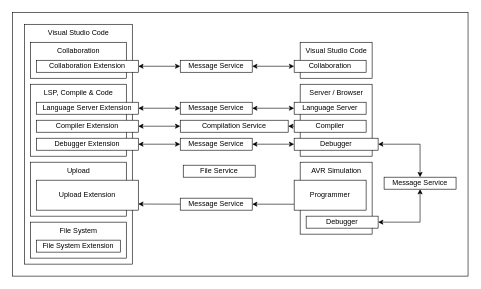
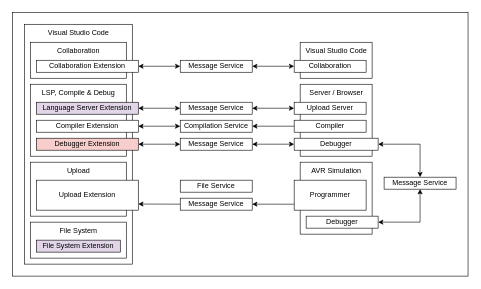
node "LSP, Compile & Code": label "LSP, Compile & Code" -> "LSP, Compile & Debug"
node "Language Server Extension": fillcolor #ffffff -> #e1d5e7
node "Language Server": label "Language Server" -> "Upload Server"
node "Compilation Service": size 108x12 -> 72x12
node "Debugger Extension": fillcolor #ffffff -> #f8cecc
node "File Service": moved (219, 171) -> (216, 186)
node "File System Extension": fillcolor #ffffff -> #e1d5e7
